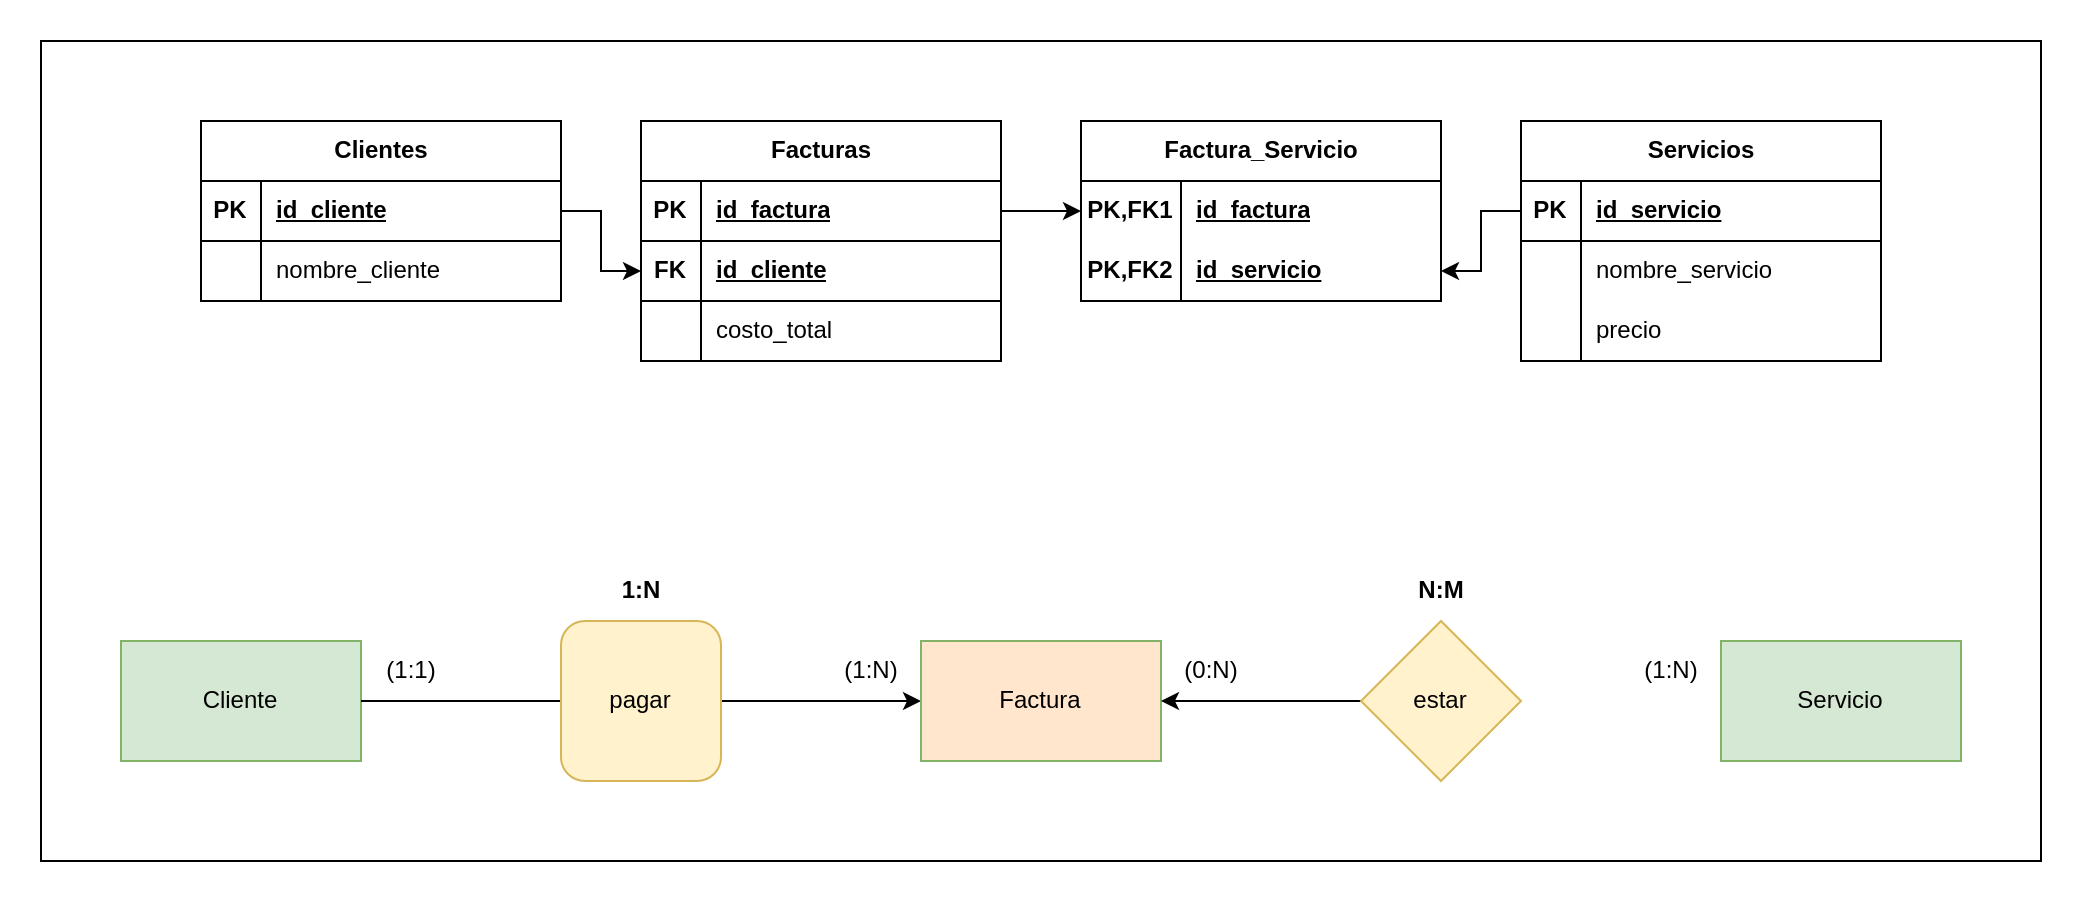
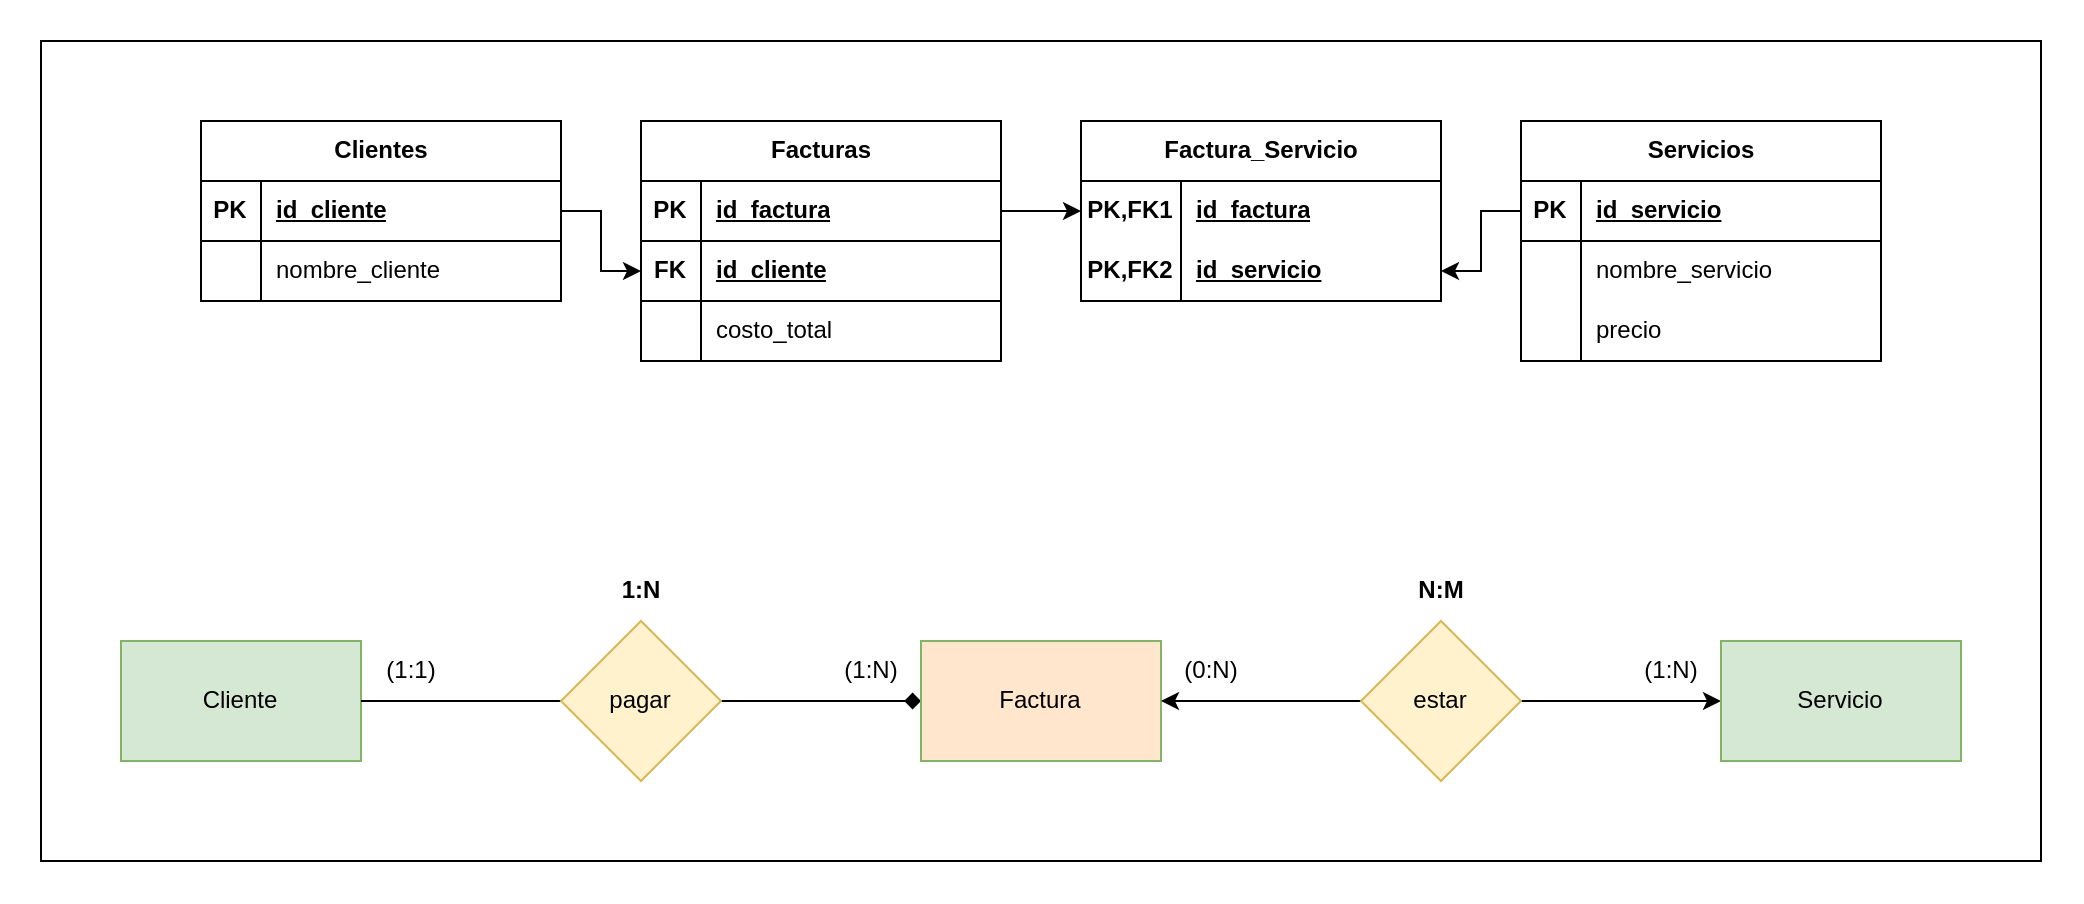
node "pagar": shape rounded rectangle -> diamond
edge "pagar" -> "Factura": arrowhead classic -> diamond
edge "estar" -> "Servicio": added
